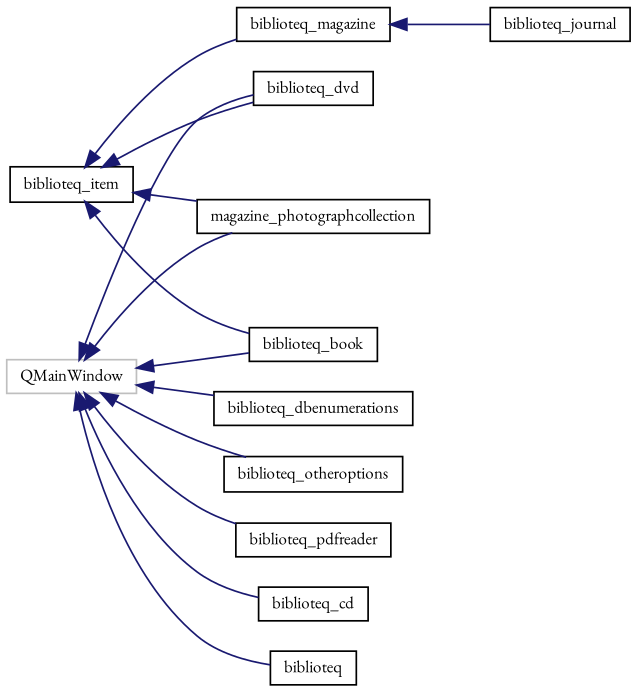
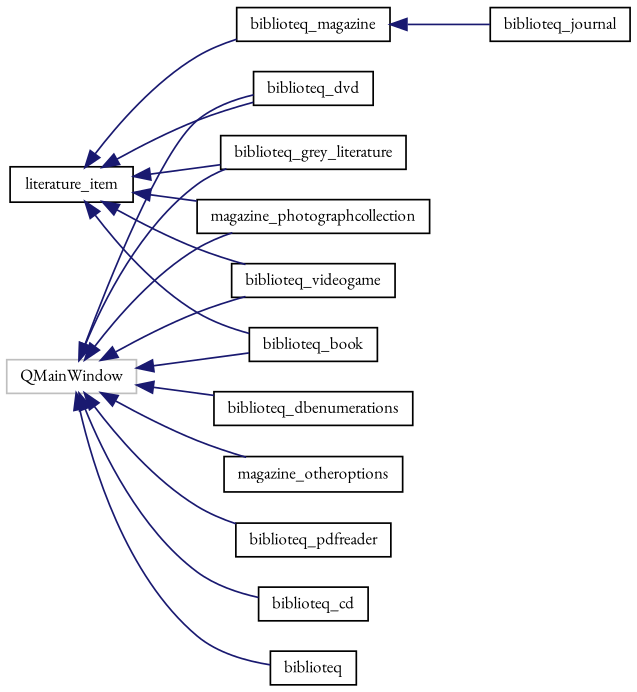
node "biblioteq_grey_literature": added
node "biblioteq_item": label "biblioteq_item" -> "literature_item"
node "biblioteq_videogame": added
node "biblioteq_otheroptions": label "biblioteq_otheroptions" -> "magazine_otheroptions"
